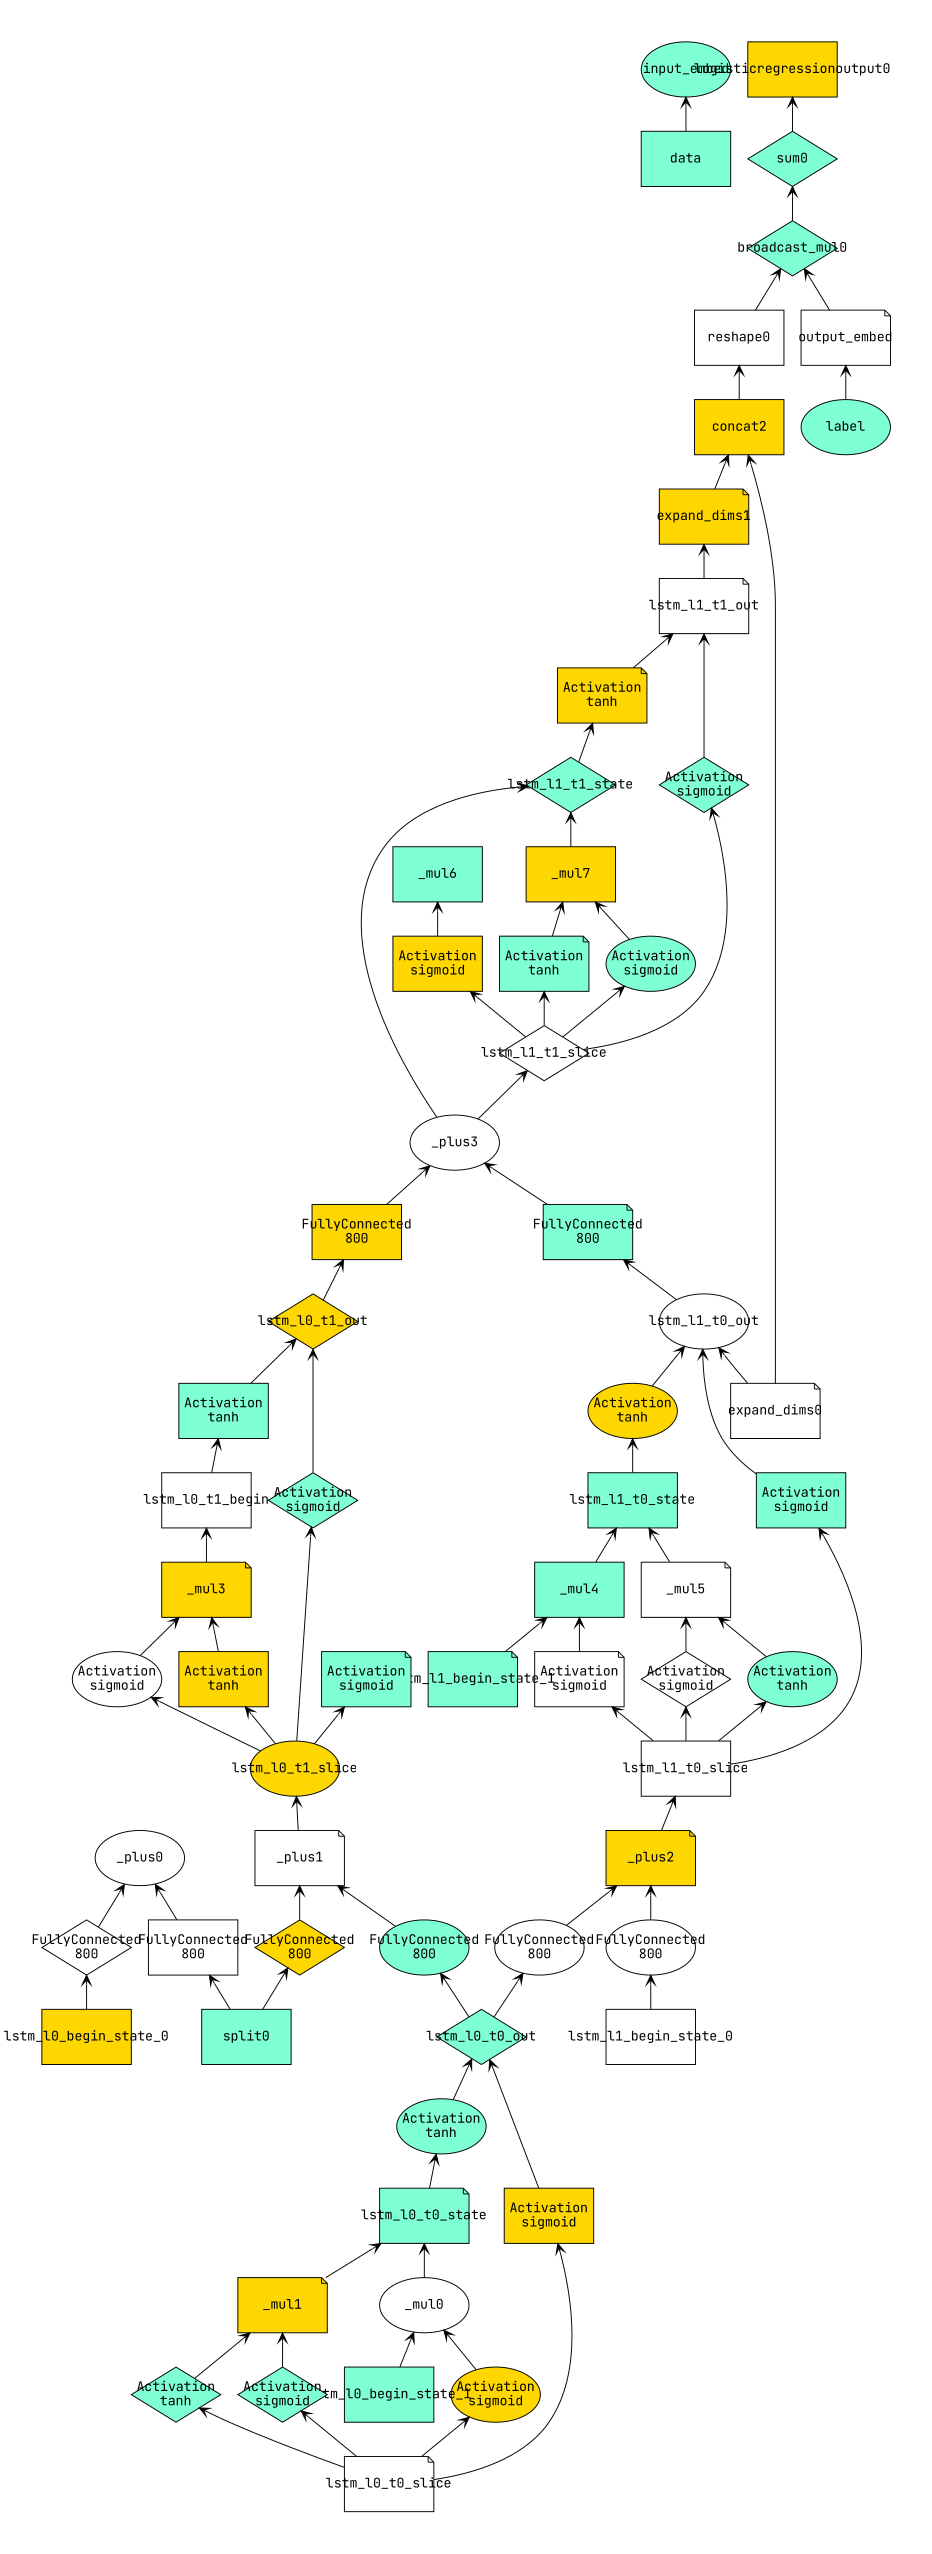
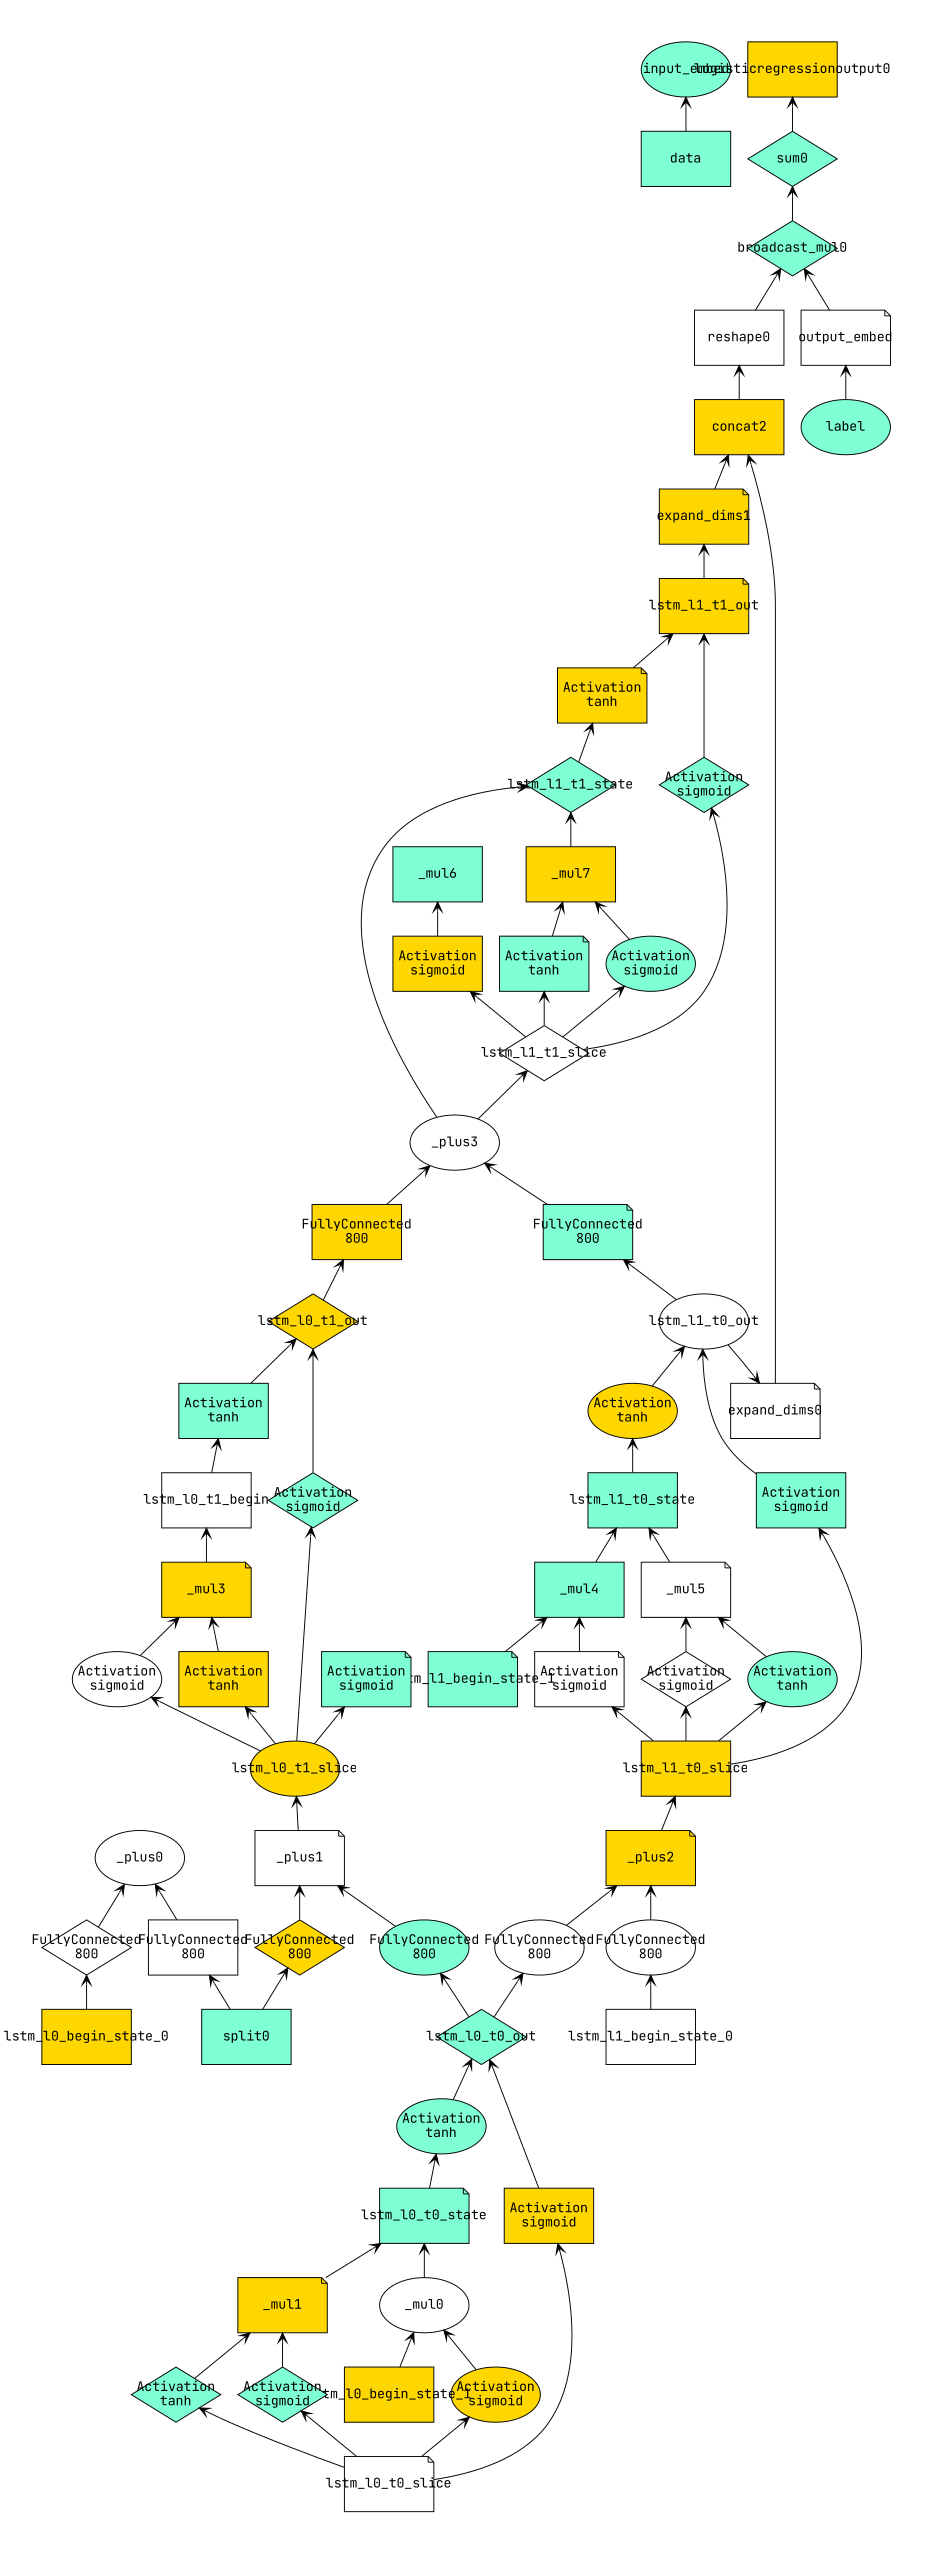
node "lstm_l1_t1_out": fillcolor white -> gold
edge "expand_dims0" -> "lstm_l1_t0_out": reversed
node "lstm_l1_t0_slice": fillcolor white -> gold
node "lstm_l0_begin_state_1": fillcolor aquamarine -> gold
